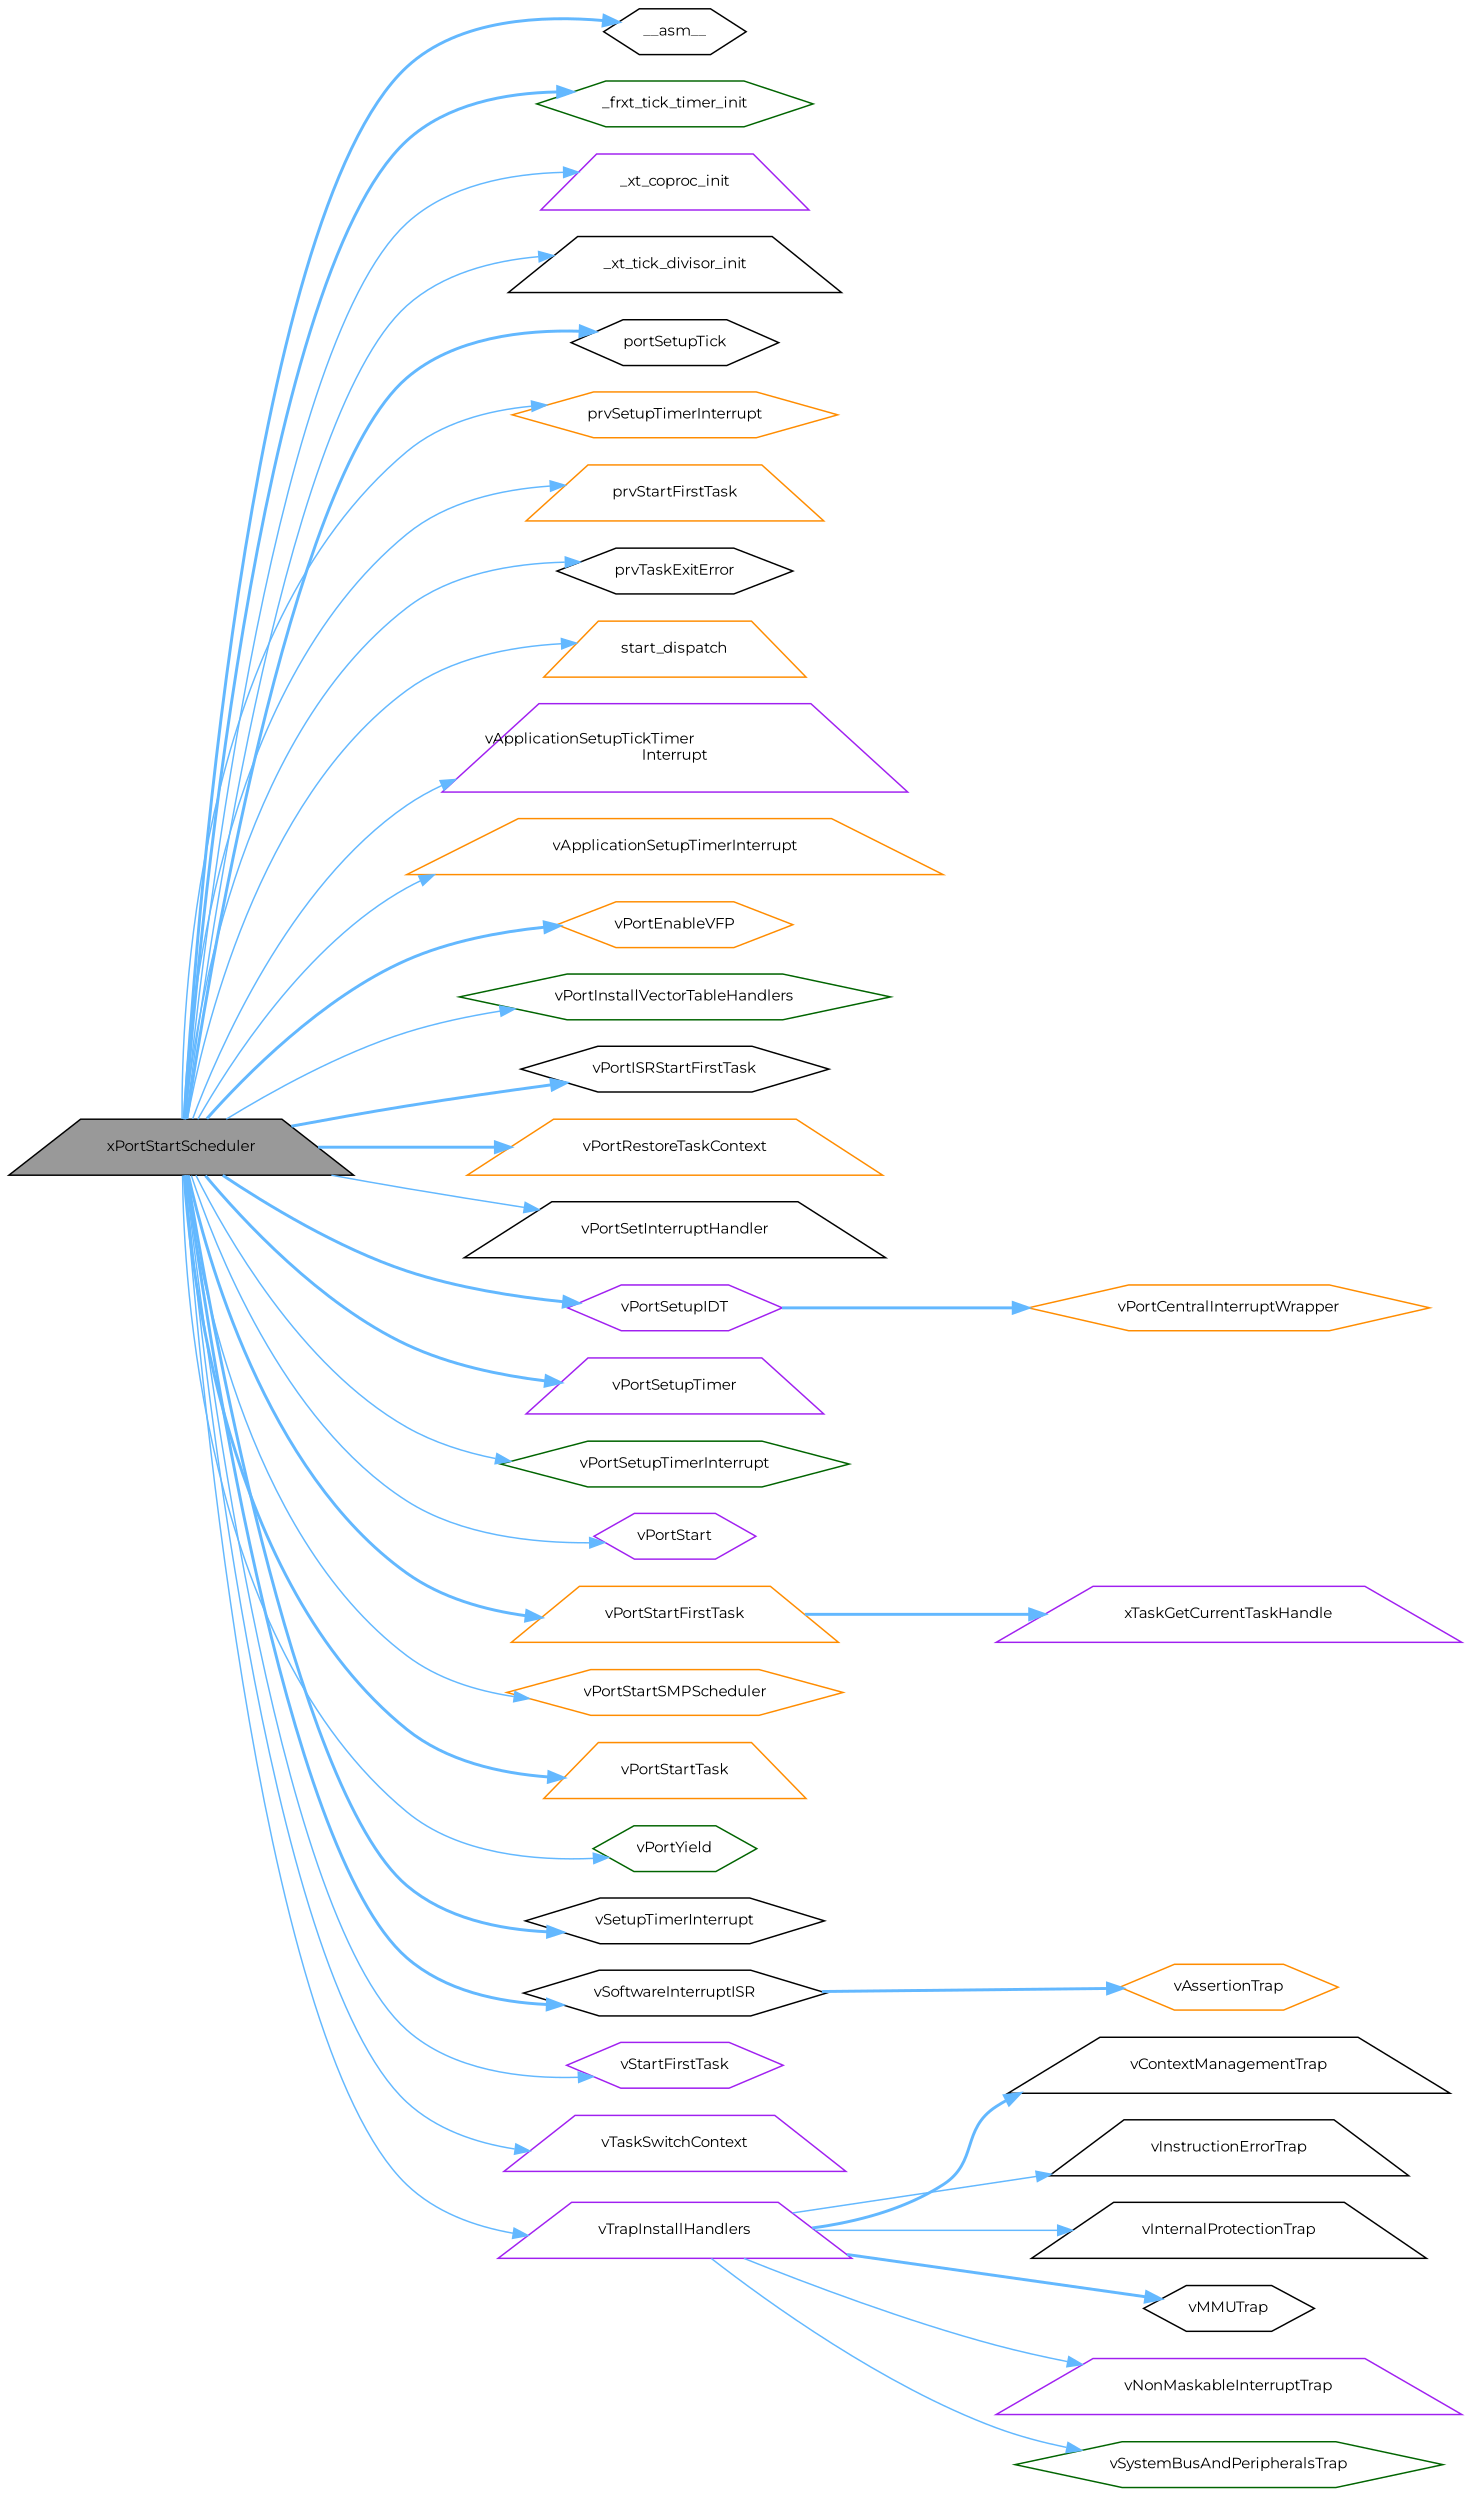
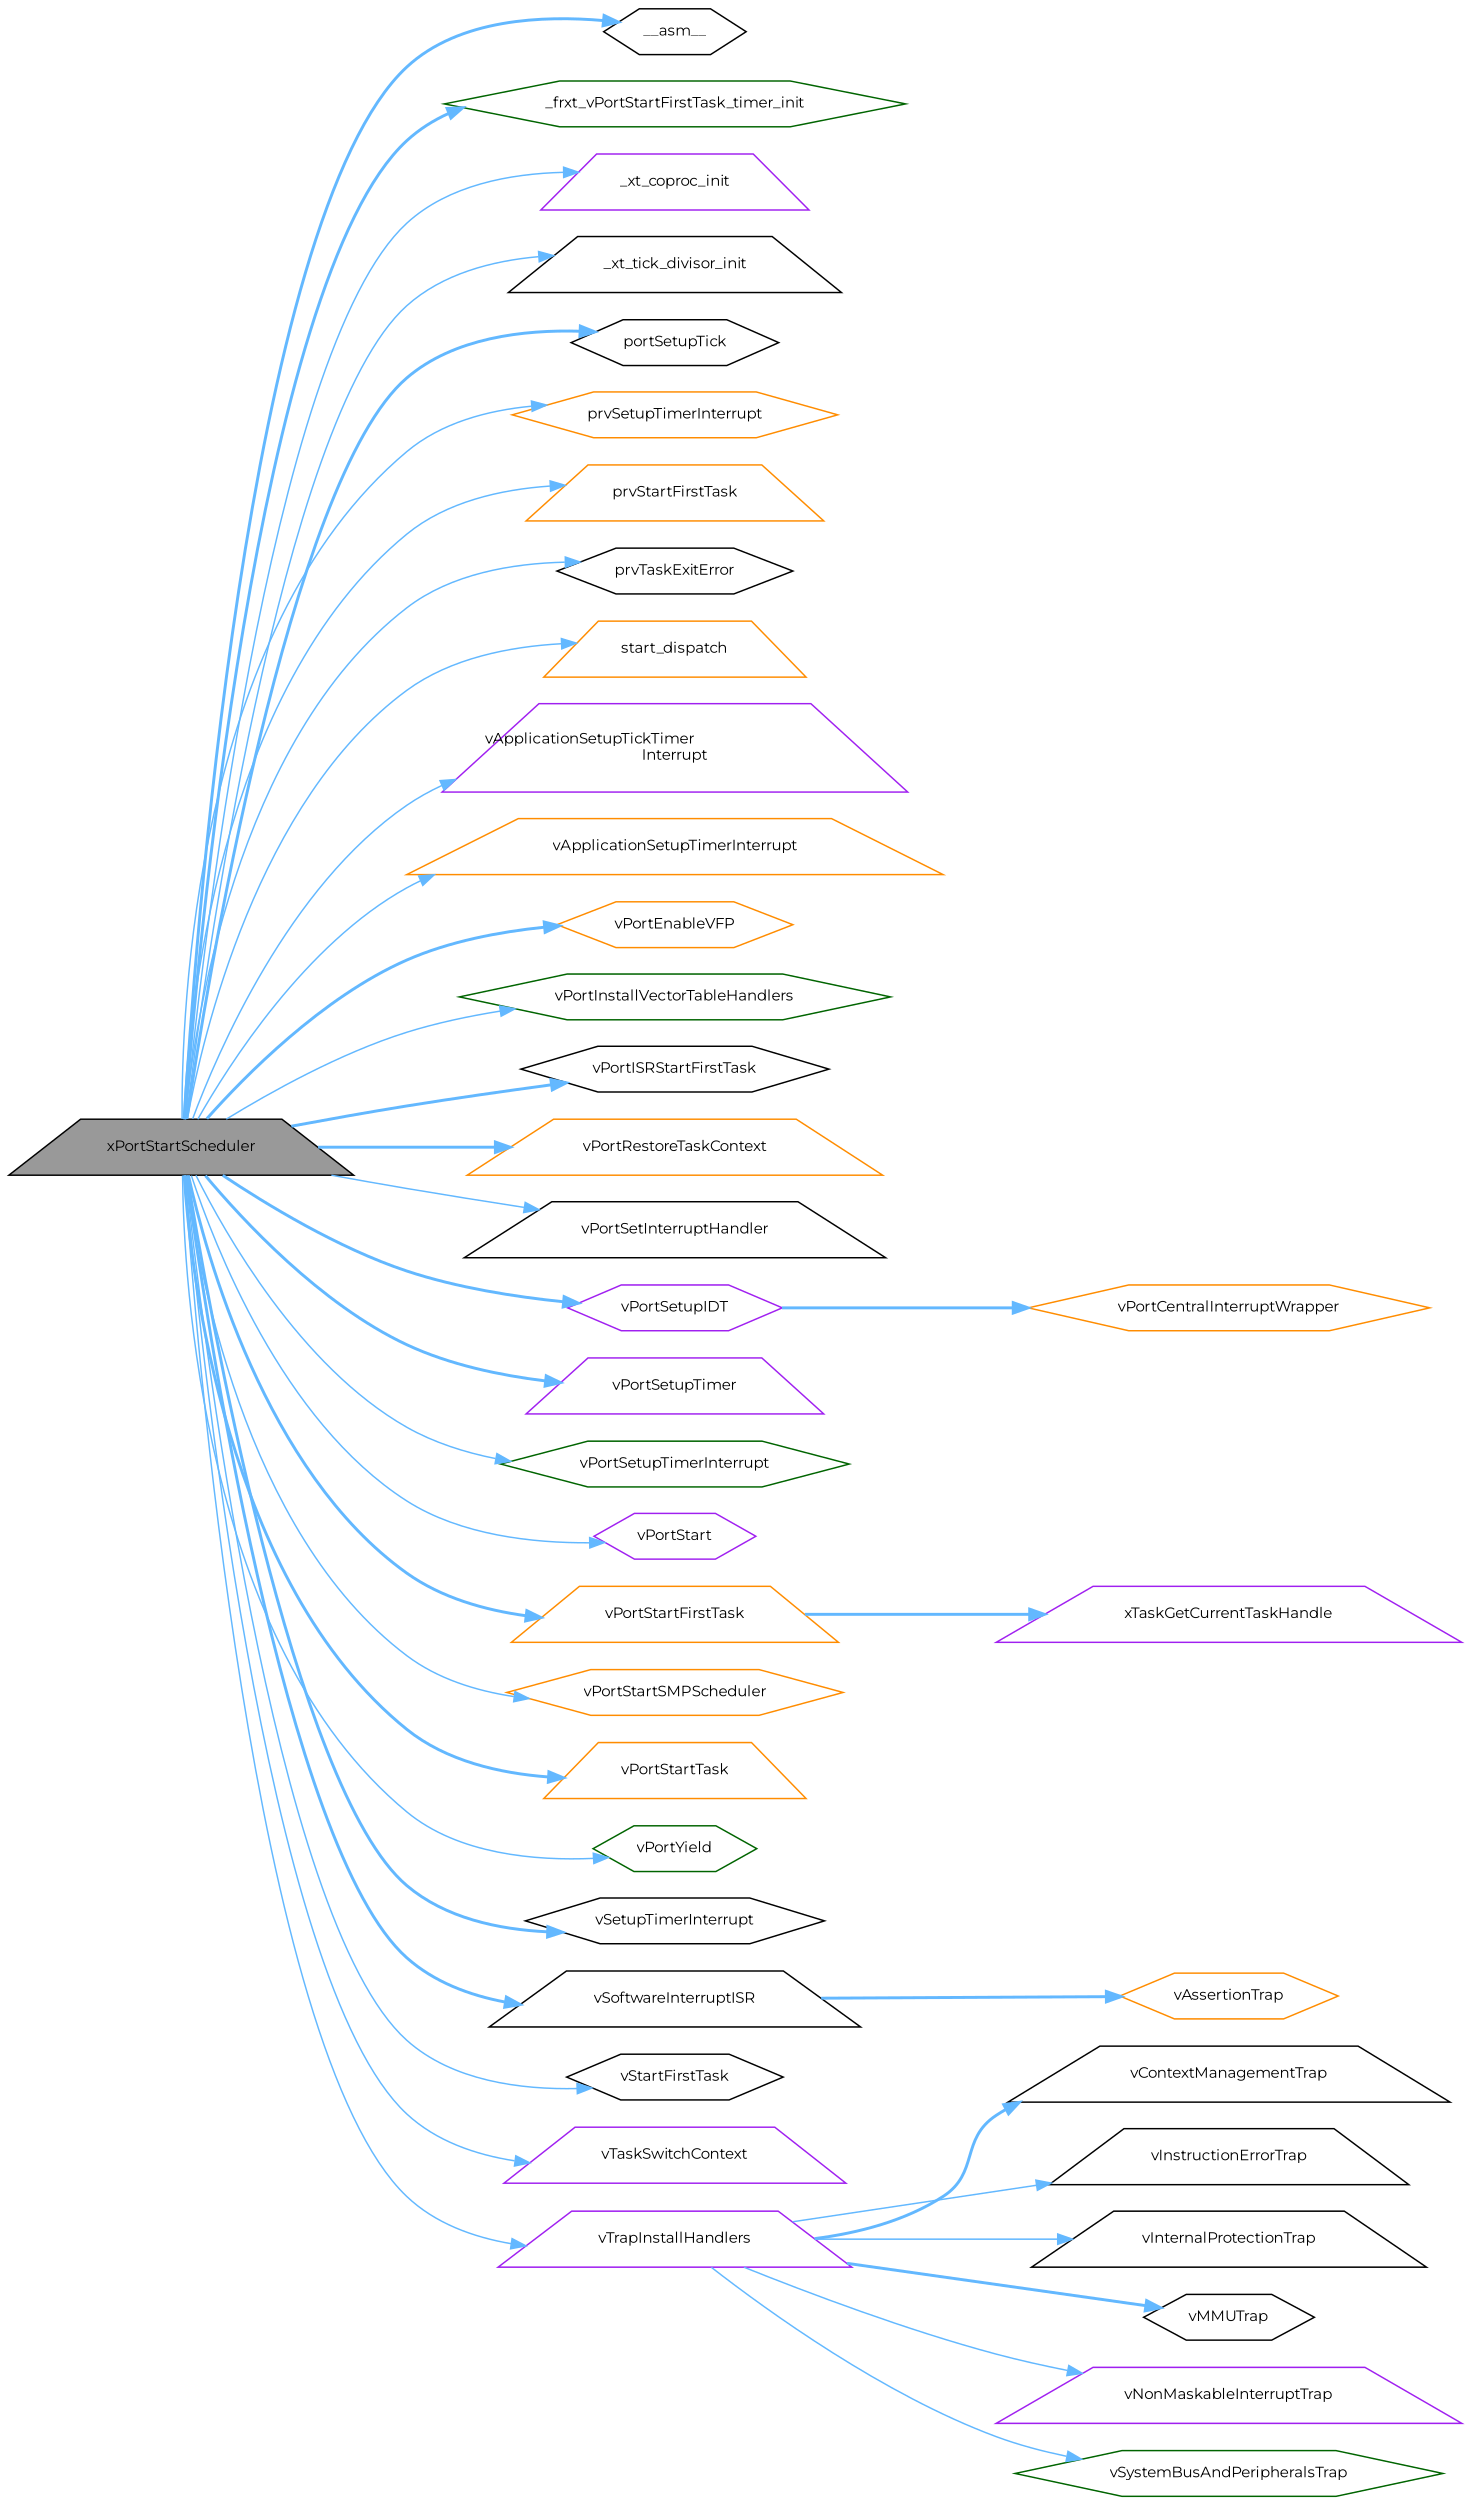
node "_frxt_tick_timer_init": label "_frxt_tick_timer_init" -> "_frxt_vPortStartFirstTask_timer_init"
node "vSoftwareInterruptISR": shape hexagon -> trapezium
node "vStartFirstTask": color purple -> black
